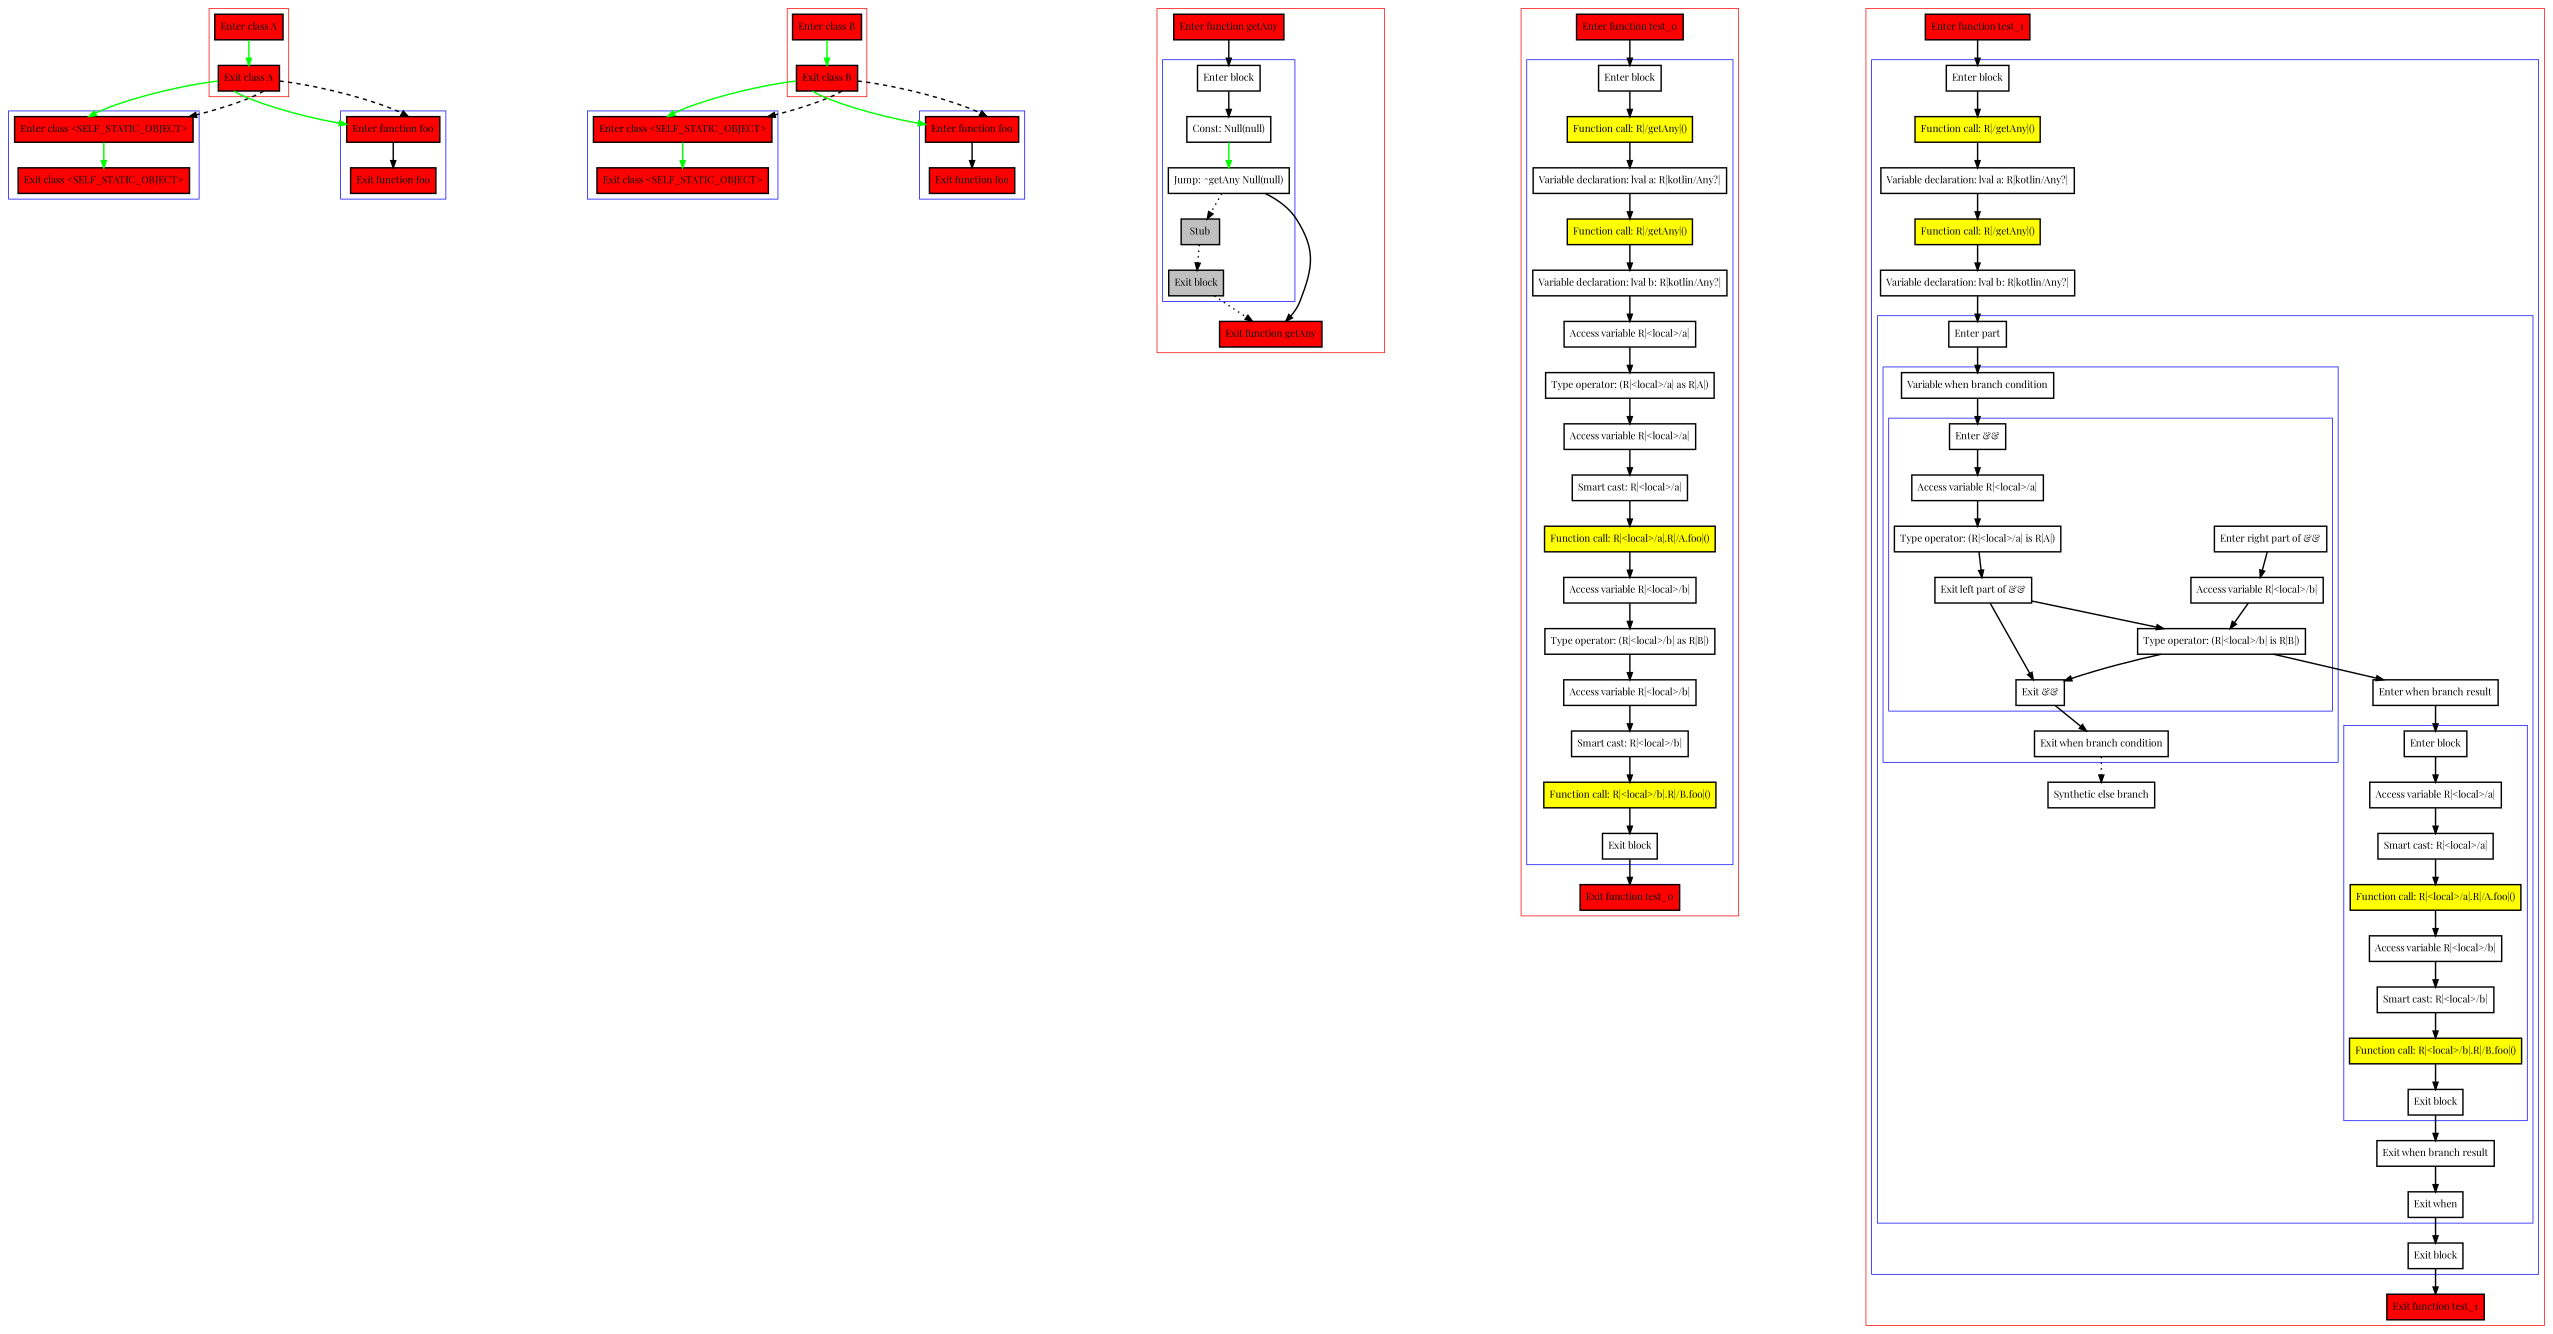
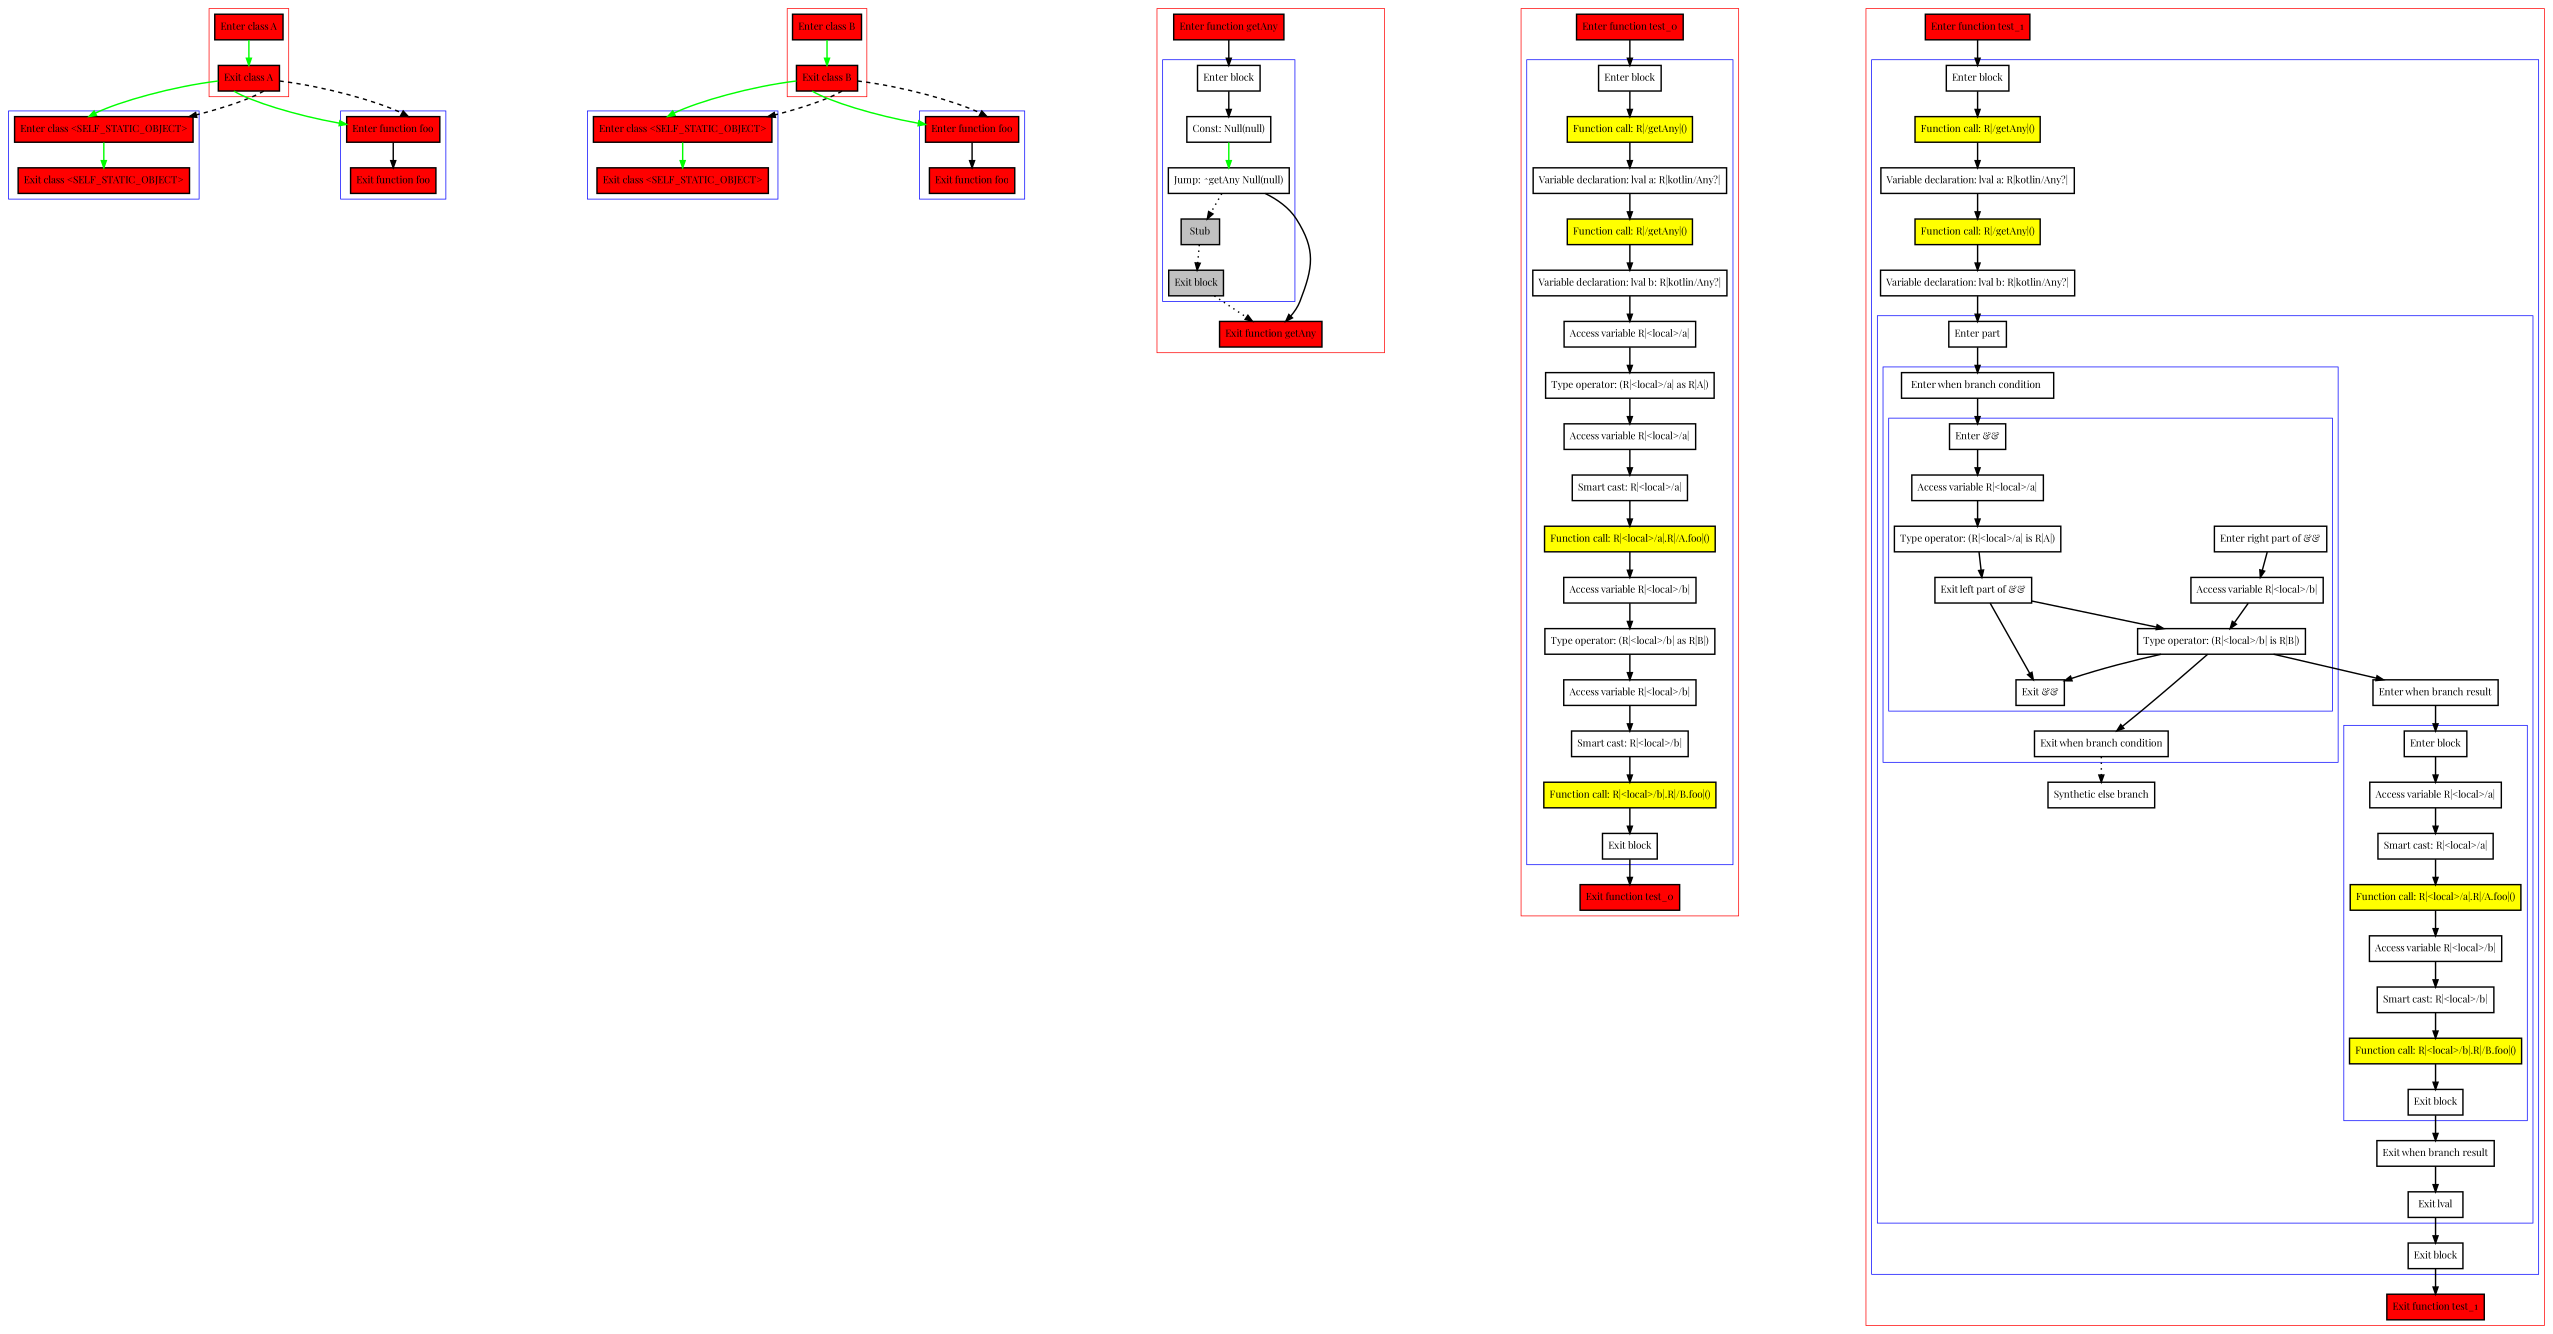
node "Variable when branch condition": label "Variable when branch condition" -> "Enter when branch condition"
edge "Exit &&" -> "Exit when branch condition": now "Type operator: (R|<local>/b| is R|B|)" -> "Exit when branch condition"
node "Exit when": label "Exit when" -> "Exit lval"
